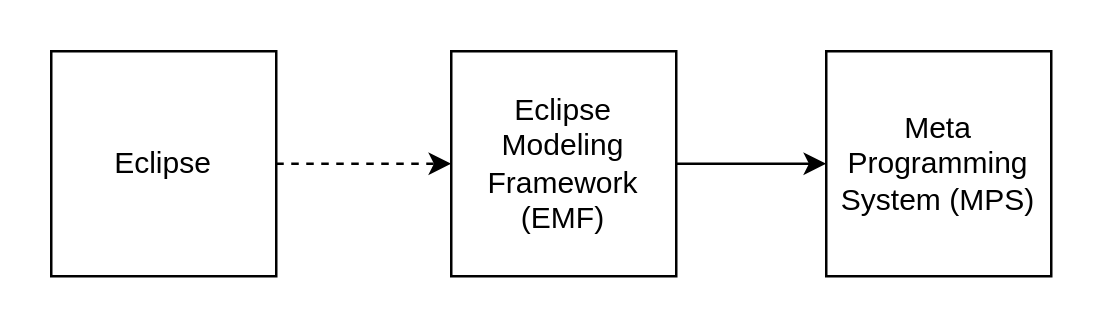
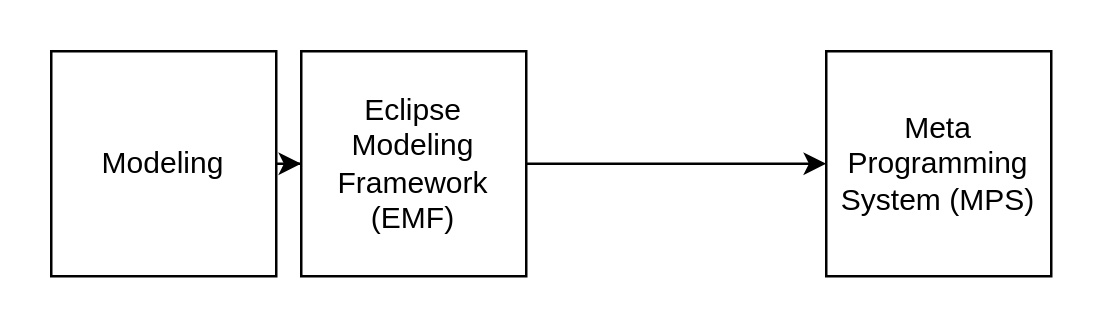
node "Eclipse": label "Eclipse" -> "Modeling"
node "Eclipse Modeling Framework (EMF)": moved (564, 164) -> (414, 164)
